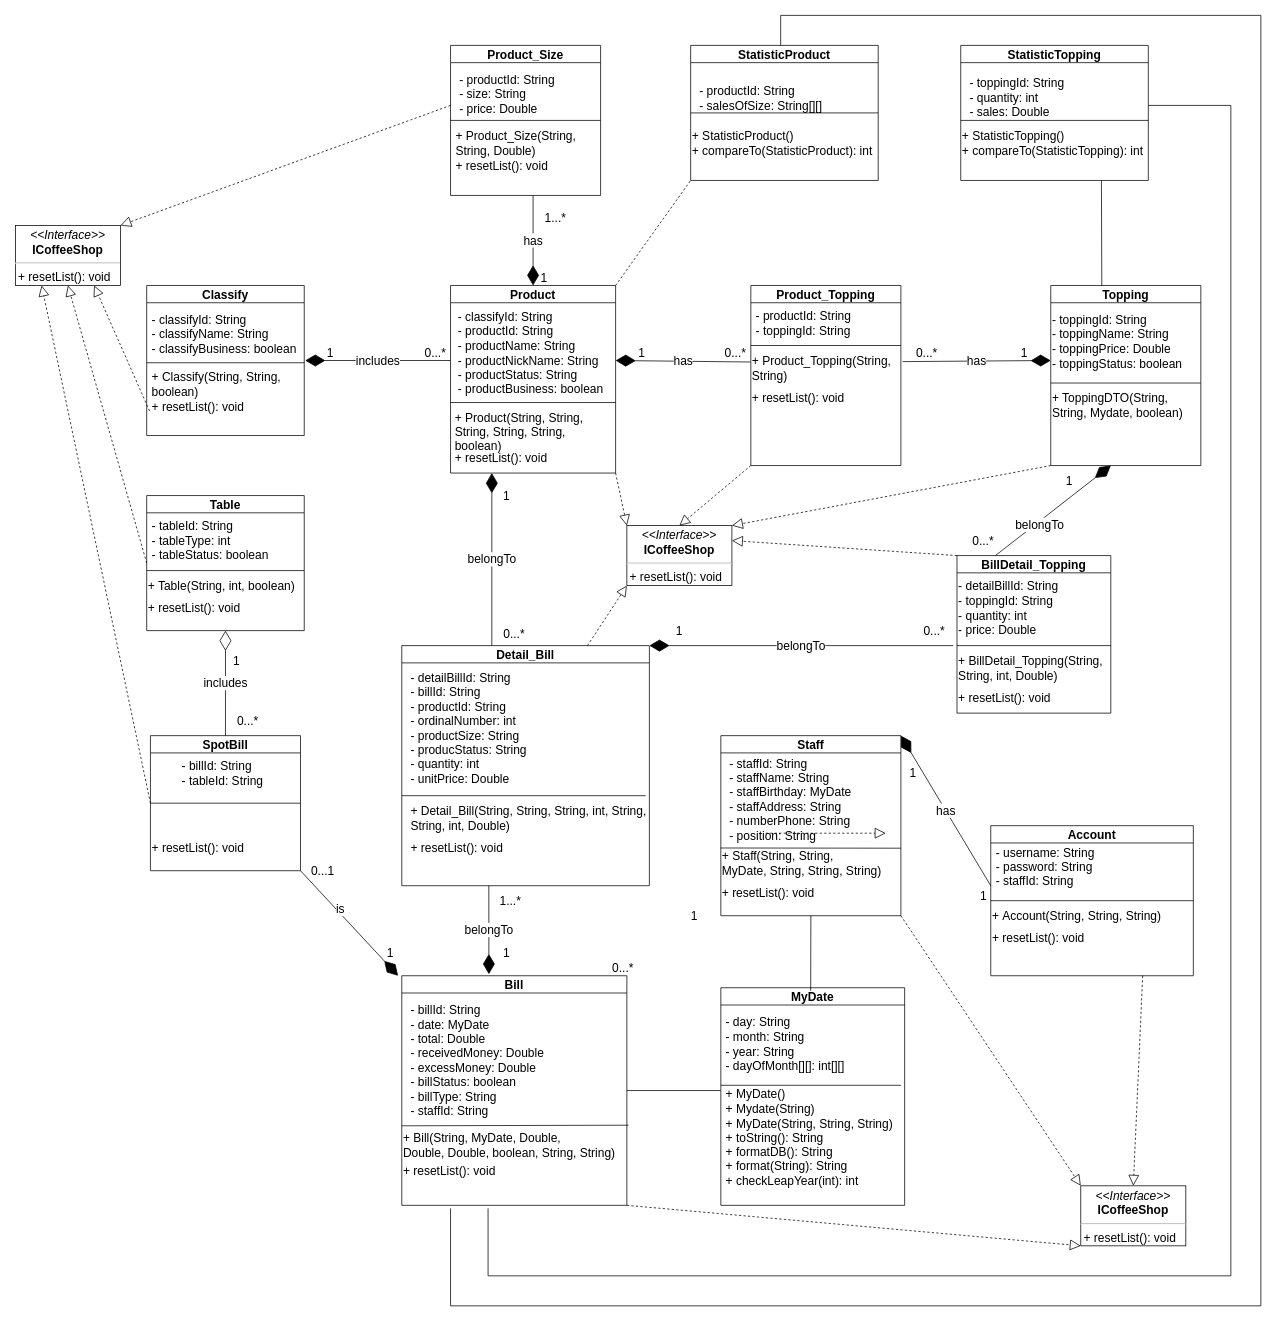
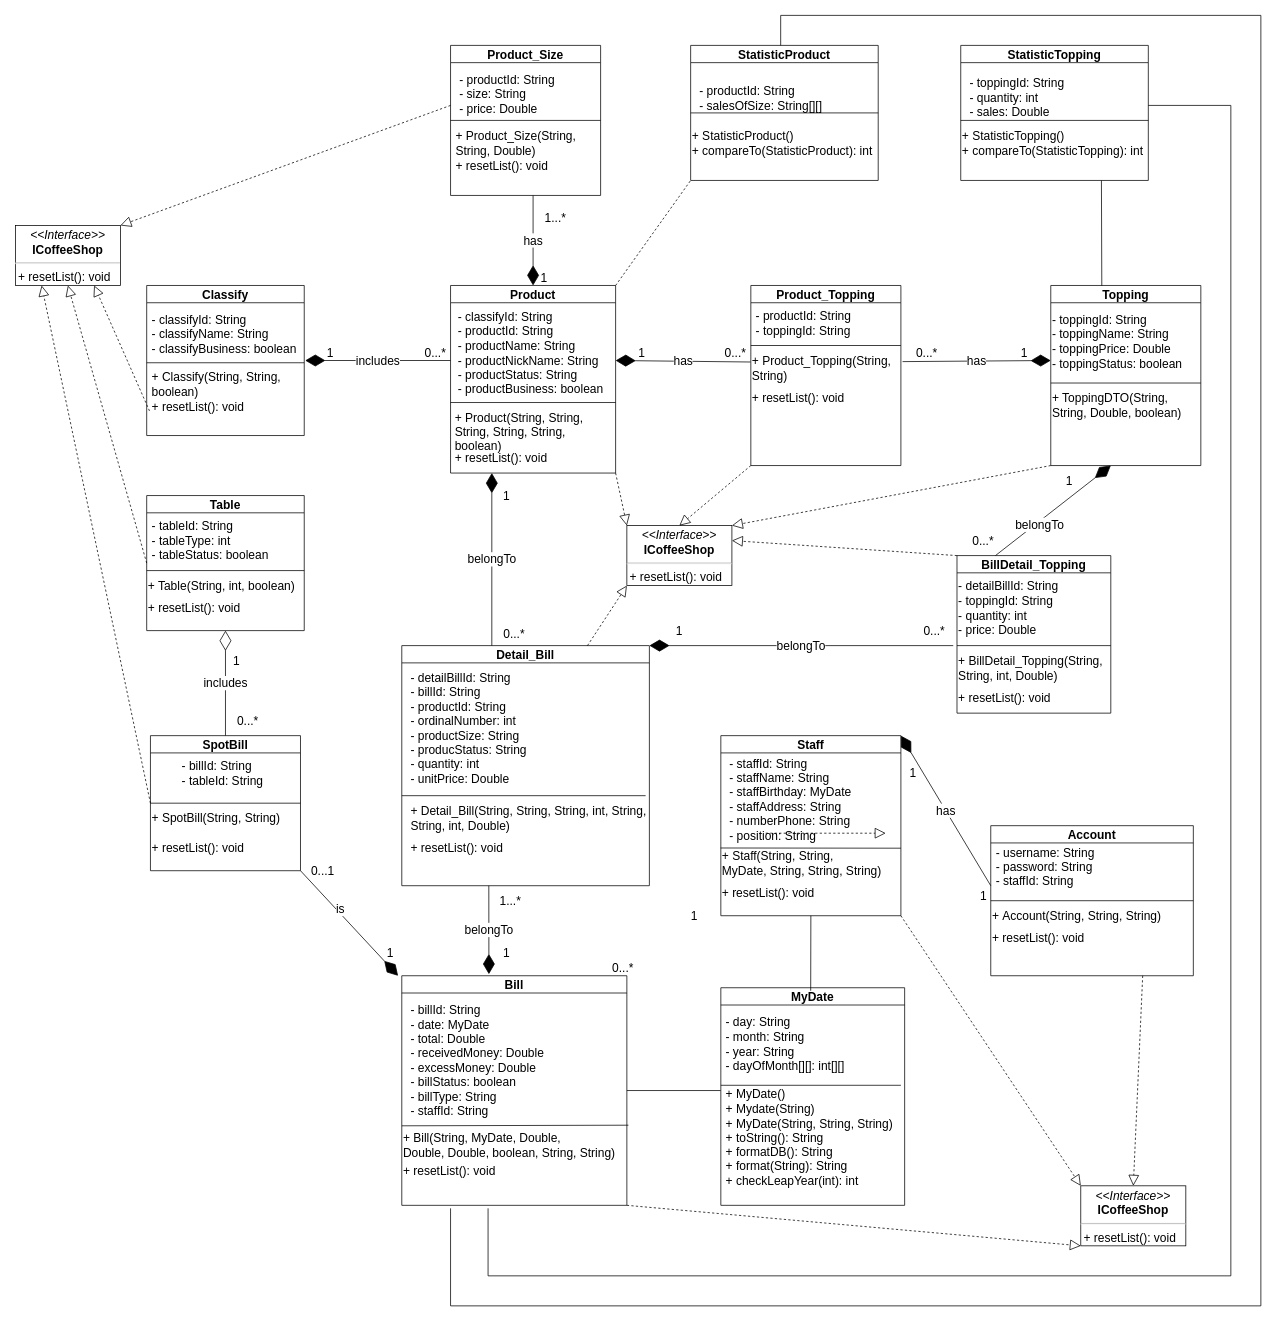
node "+ ToppingDTO(String, String, Mydate, boolean)": label "+ ToppingDTO(String, String, Mydate, boolean)" -> "+ ToppingDTO(String, String, Double, boolean)"
node "+ SpotBill(String, String)": added
